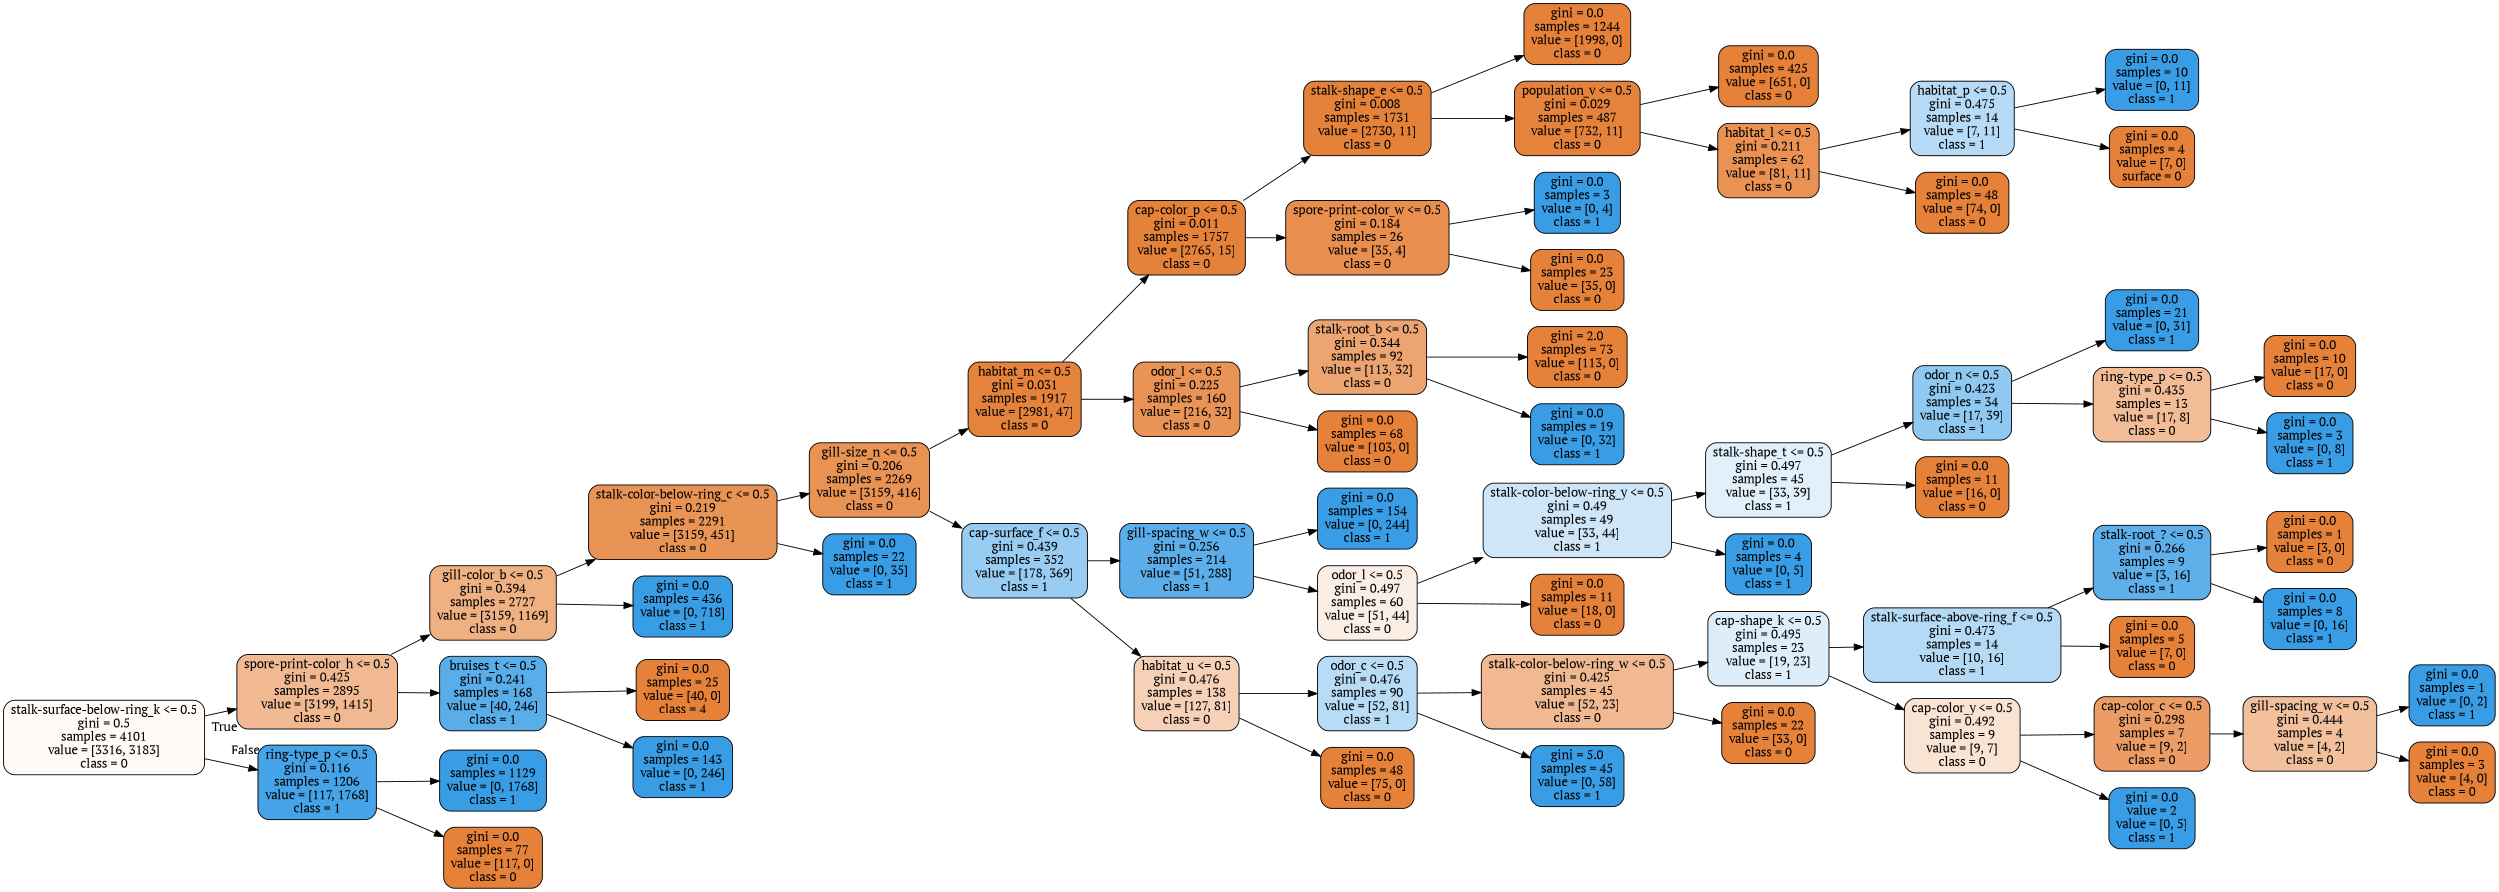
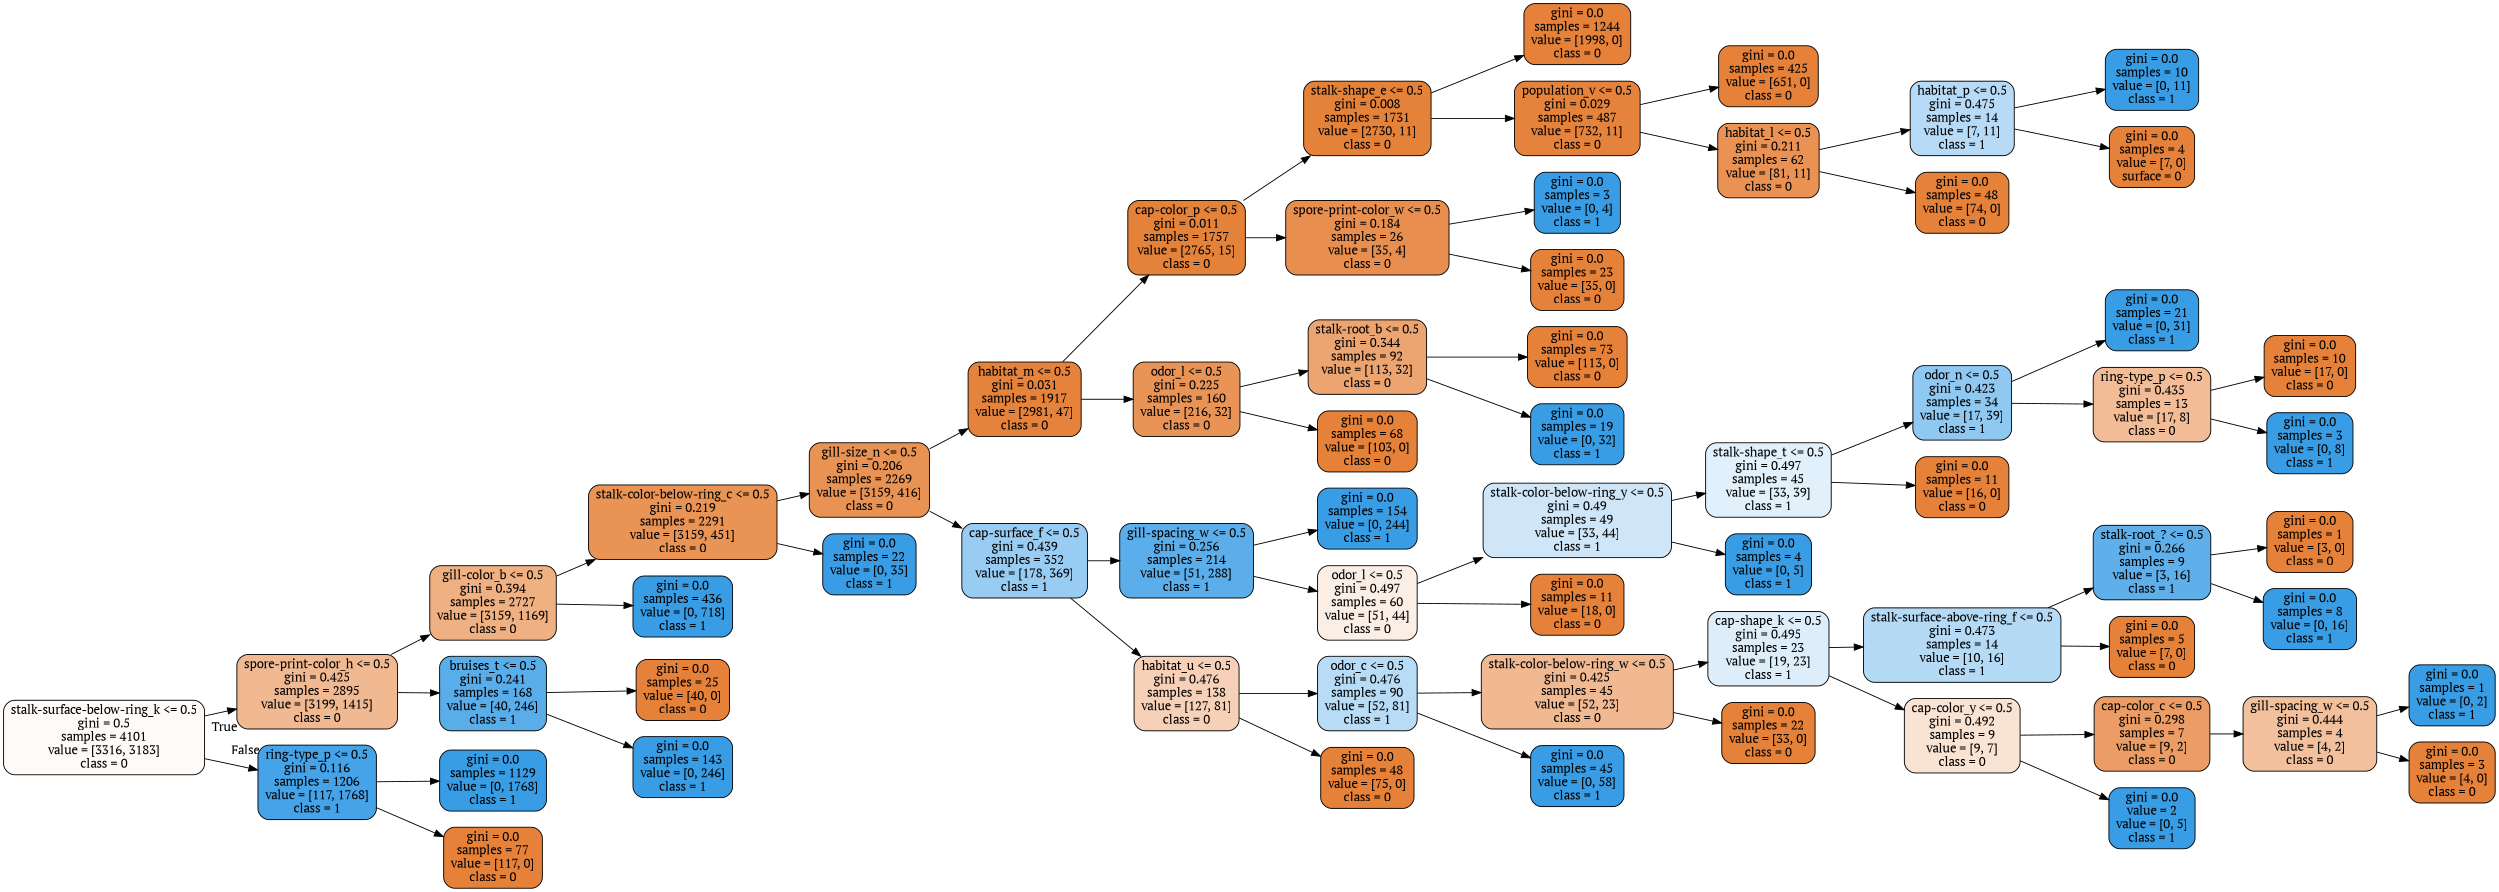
node "gini = 2.0 samples = 73 value = [113, 0] class = 0": label "gini = 2.0 samples = 73 value = [113, 0] class = 0" -> "gini = 0.0 samples = 73 value = [113, 0] class = 0"
node "gini = 0.0 samples = 25 value = [40, 0] class = 4": label "gini = 0.0 samples = 25 value = [40, 0] class = 4" -> "gini = 0.0 samples = 25 value = [40, 0] class = 0"
node "gini = 5.0 samples = 45 value = [0, 58] class = 1": label "gini = 5.0 samples = 45 value = [0, 58] class = 1" -> "gini = 0.0 samples = 45 value = [0, 58] class = 1"
